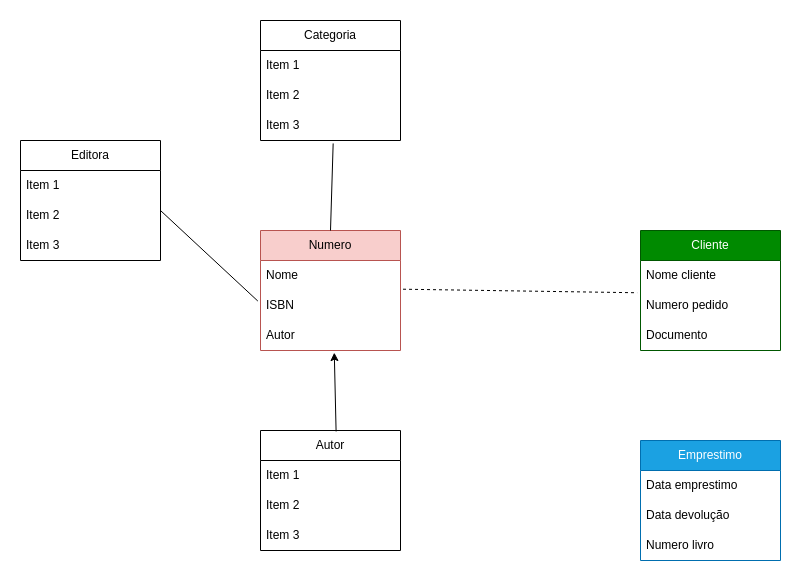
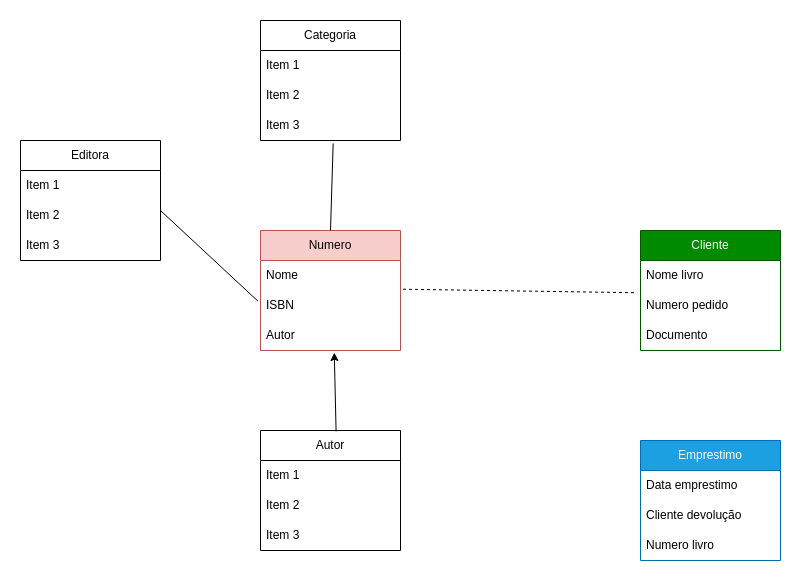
node "Nome cliente": label "Nome cliente" -> "Nome livro"
node "Data devolução": label "Data devolução" -> "Cliente devolução"
